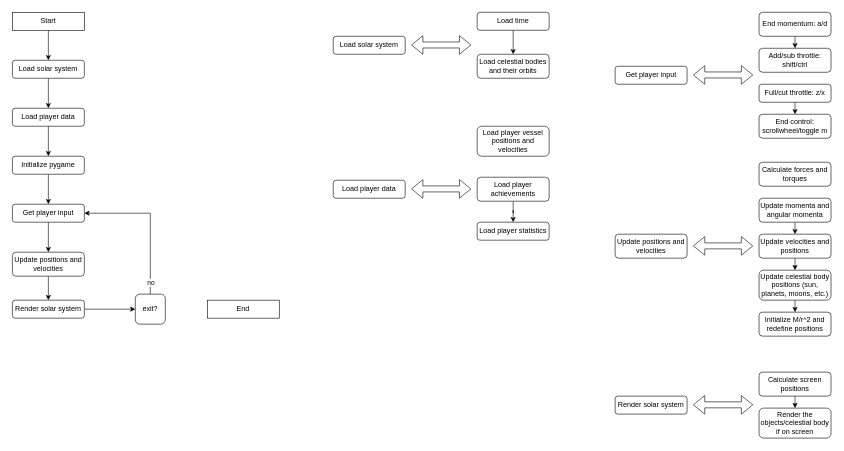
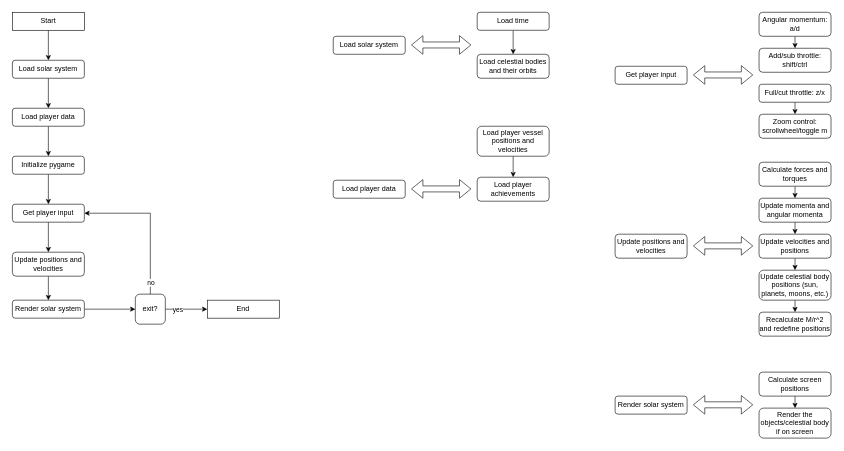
node "End momentum: a/d": label "End momentum: a/d" -> "Angular momentum: a/d"
node "End control: scrollwheel/toggle m": label "End control: scrollwheel/toggle m" -> "Zoom control: scrollwheel/toggle m"
edge "Load player vessel positions and velocities" -> "Load player achievements": added
edge "Calculate forces and torques" -> "Update momenta and angular momenta": added
edge "Load player achievements" -> "Load player statistics": removed
node "Load player statistics": removed
edge "exit?" -> "End": added, label "yes"
node "Initialize M/r^2 and redefine positions": label "Initialize M/r^2 and redefine positions" -> "Recalculate M/r^2 and redefine positions"
